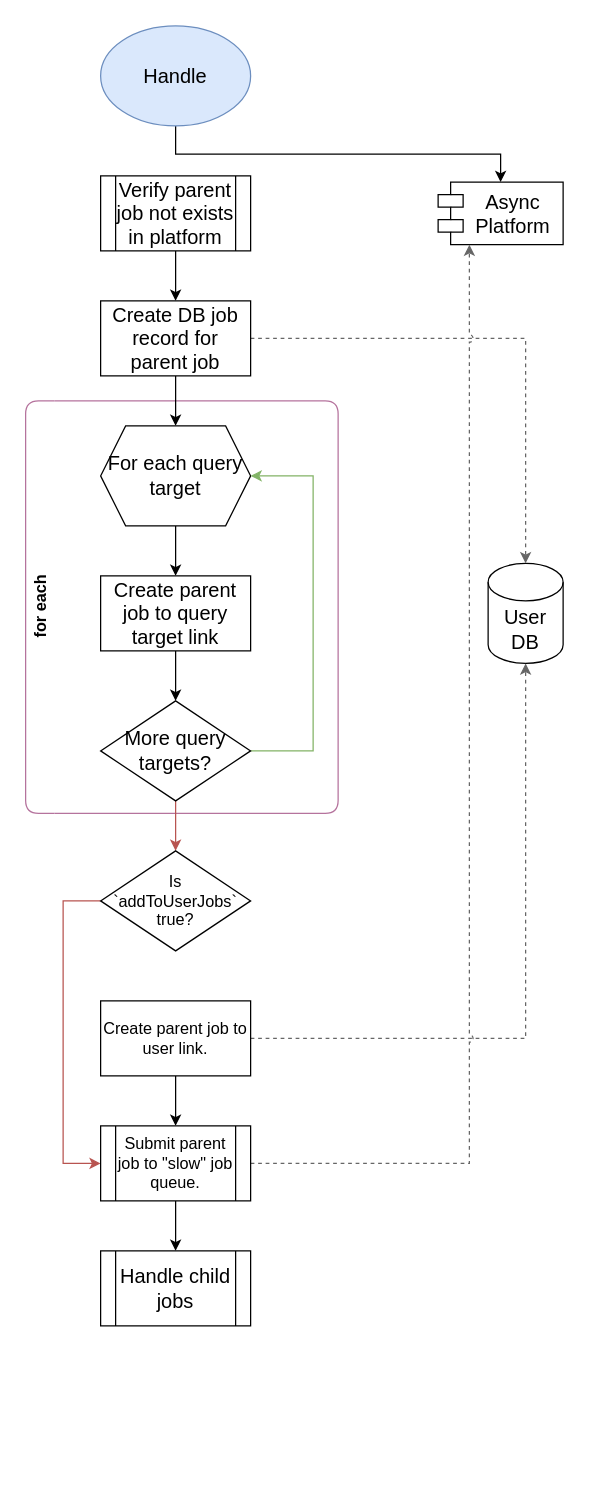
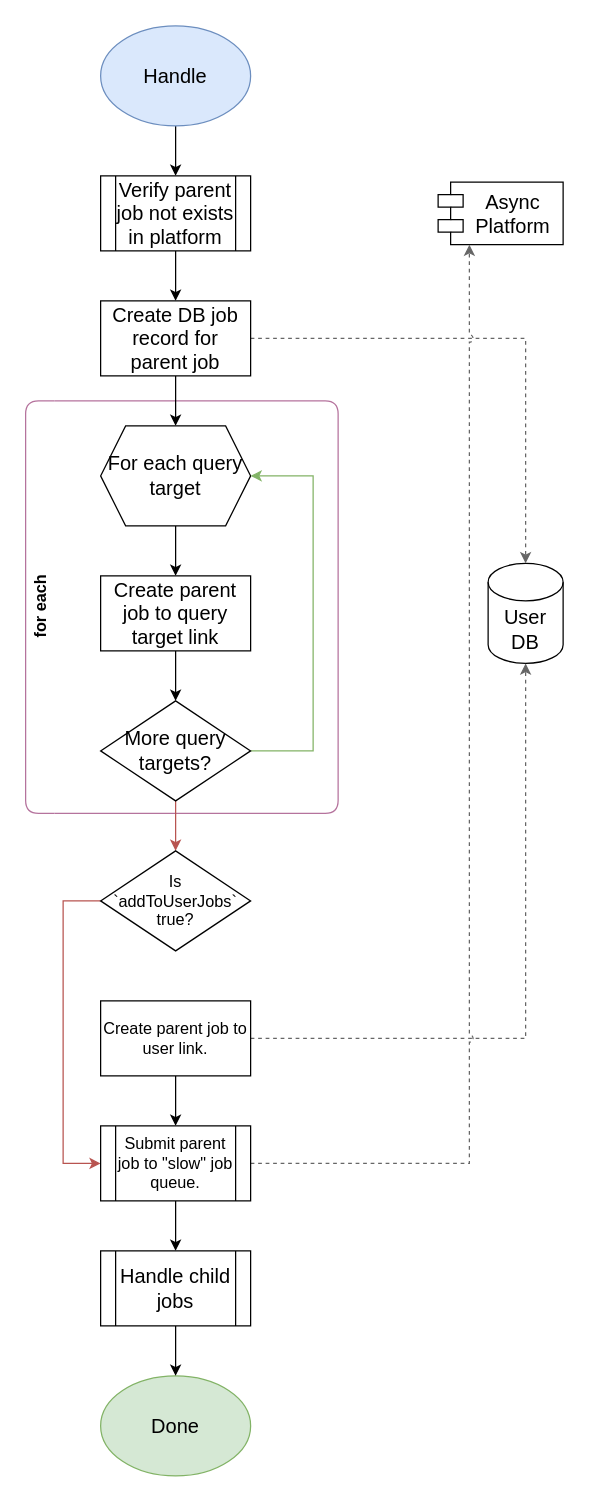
edge "Handle" -> "Async Platform": now "Handle" -> "Verify parent job not exists in platform"
edge "Handle child jobs" -> "Done": added
node "Done": added
